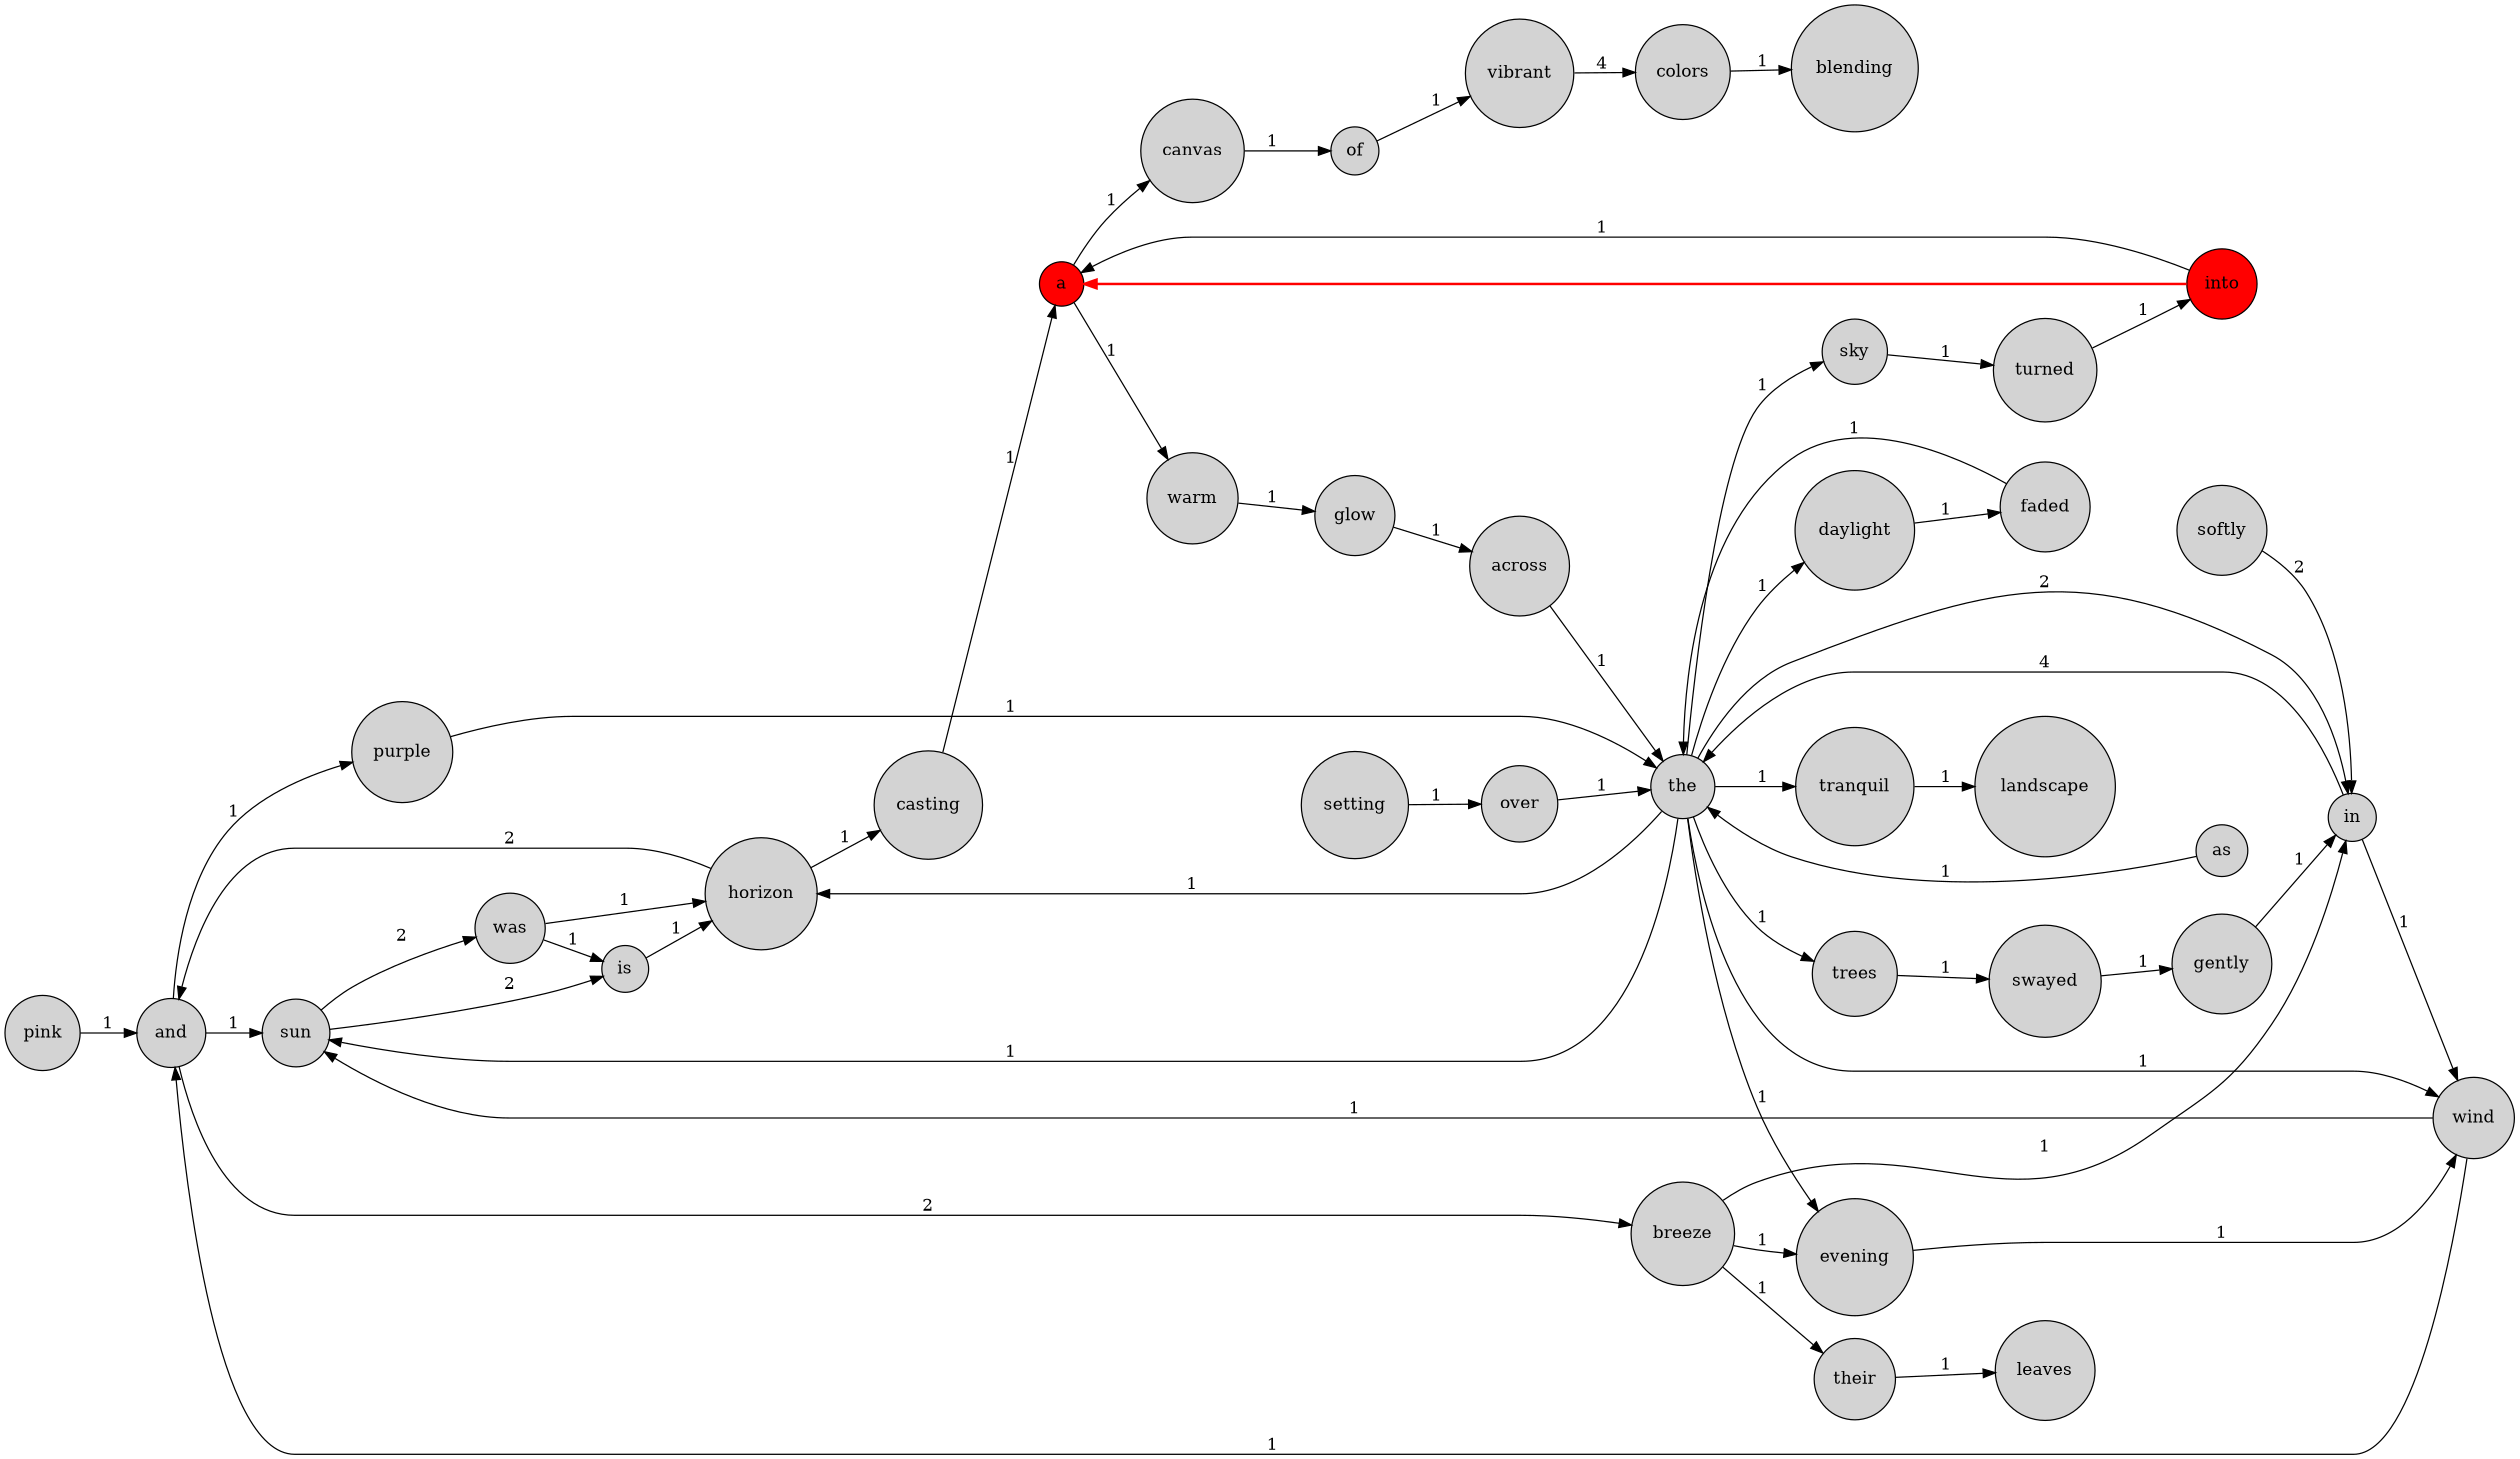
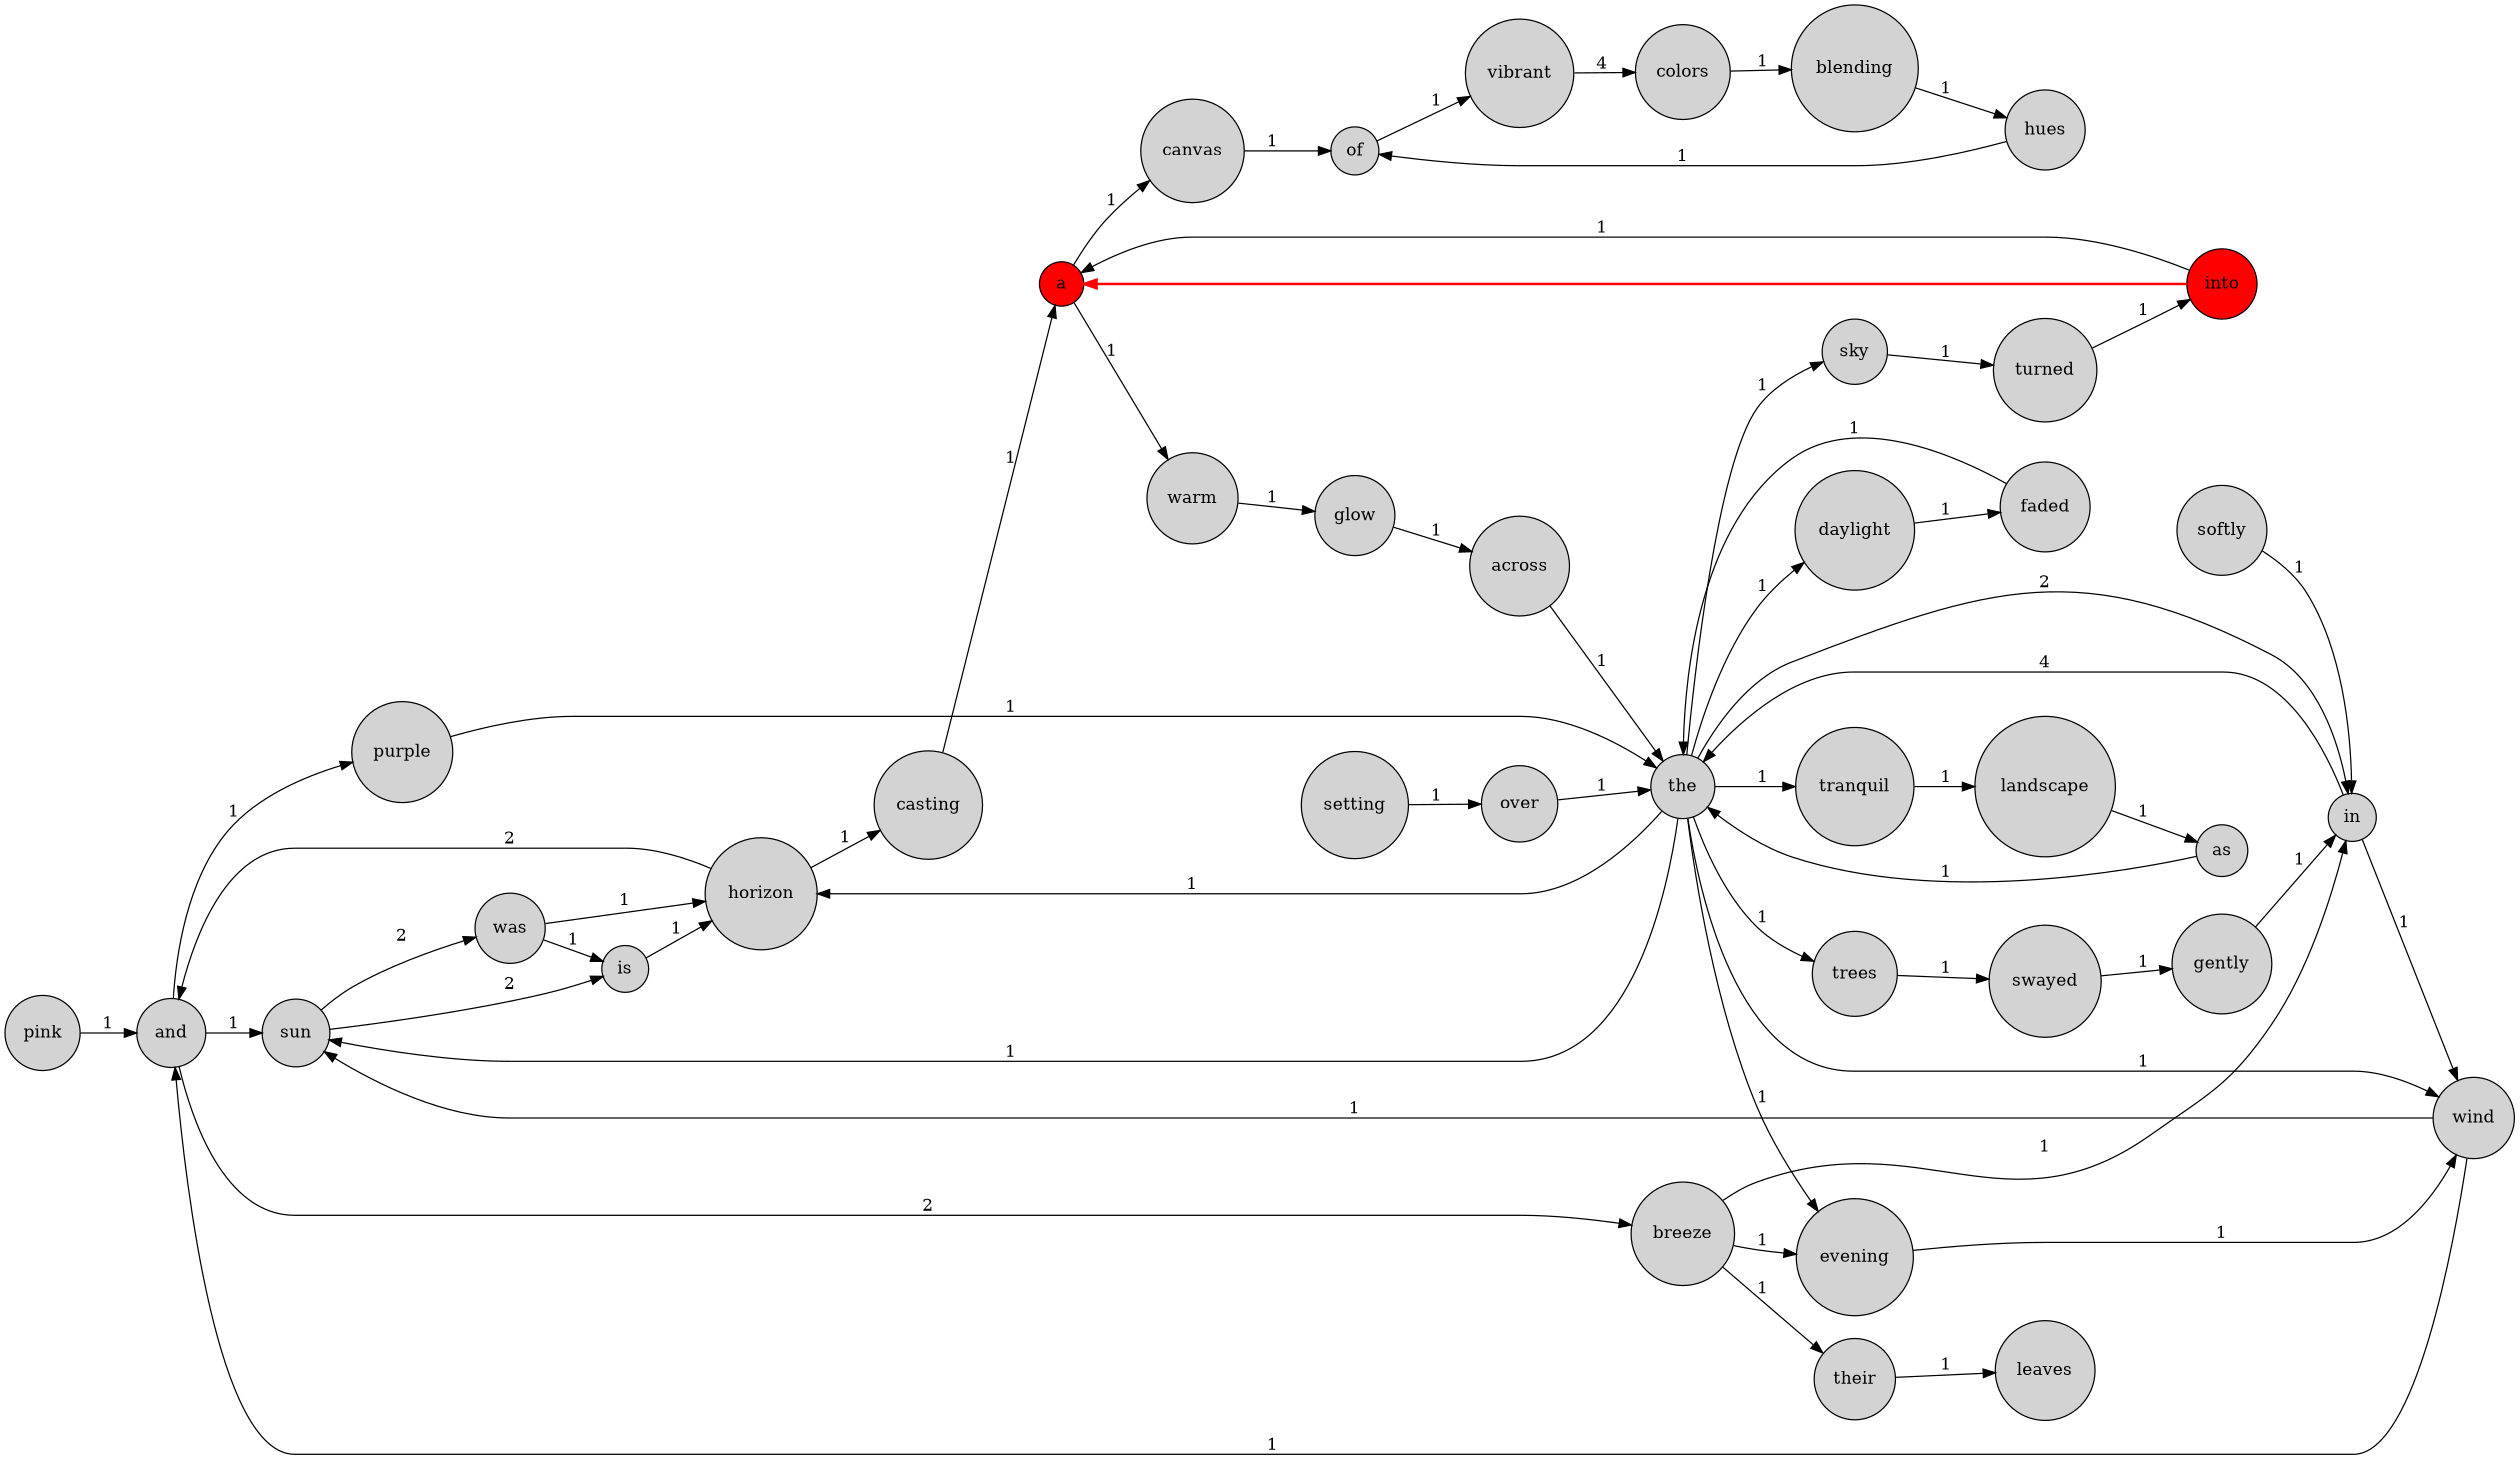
node "hues": added
edge "softly" -> "in": label "2" -> "1"
edge "landscape" -> "as": added, label "1"
